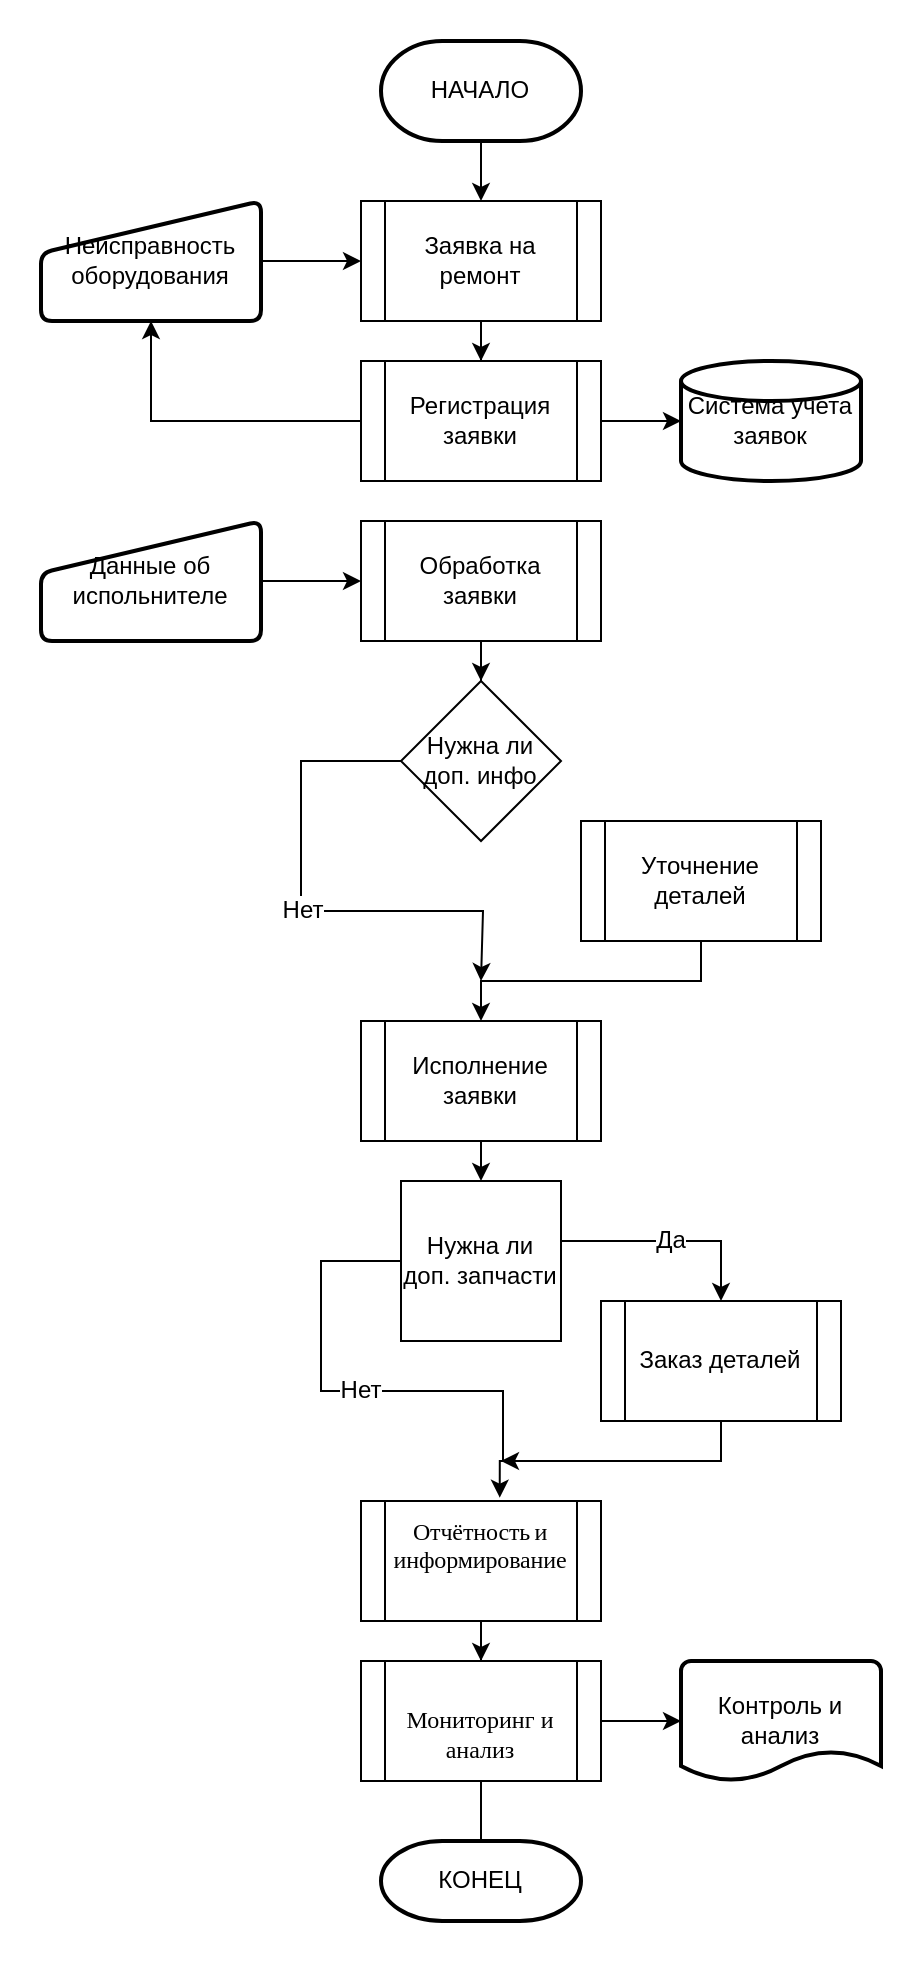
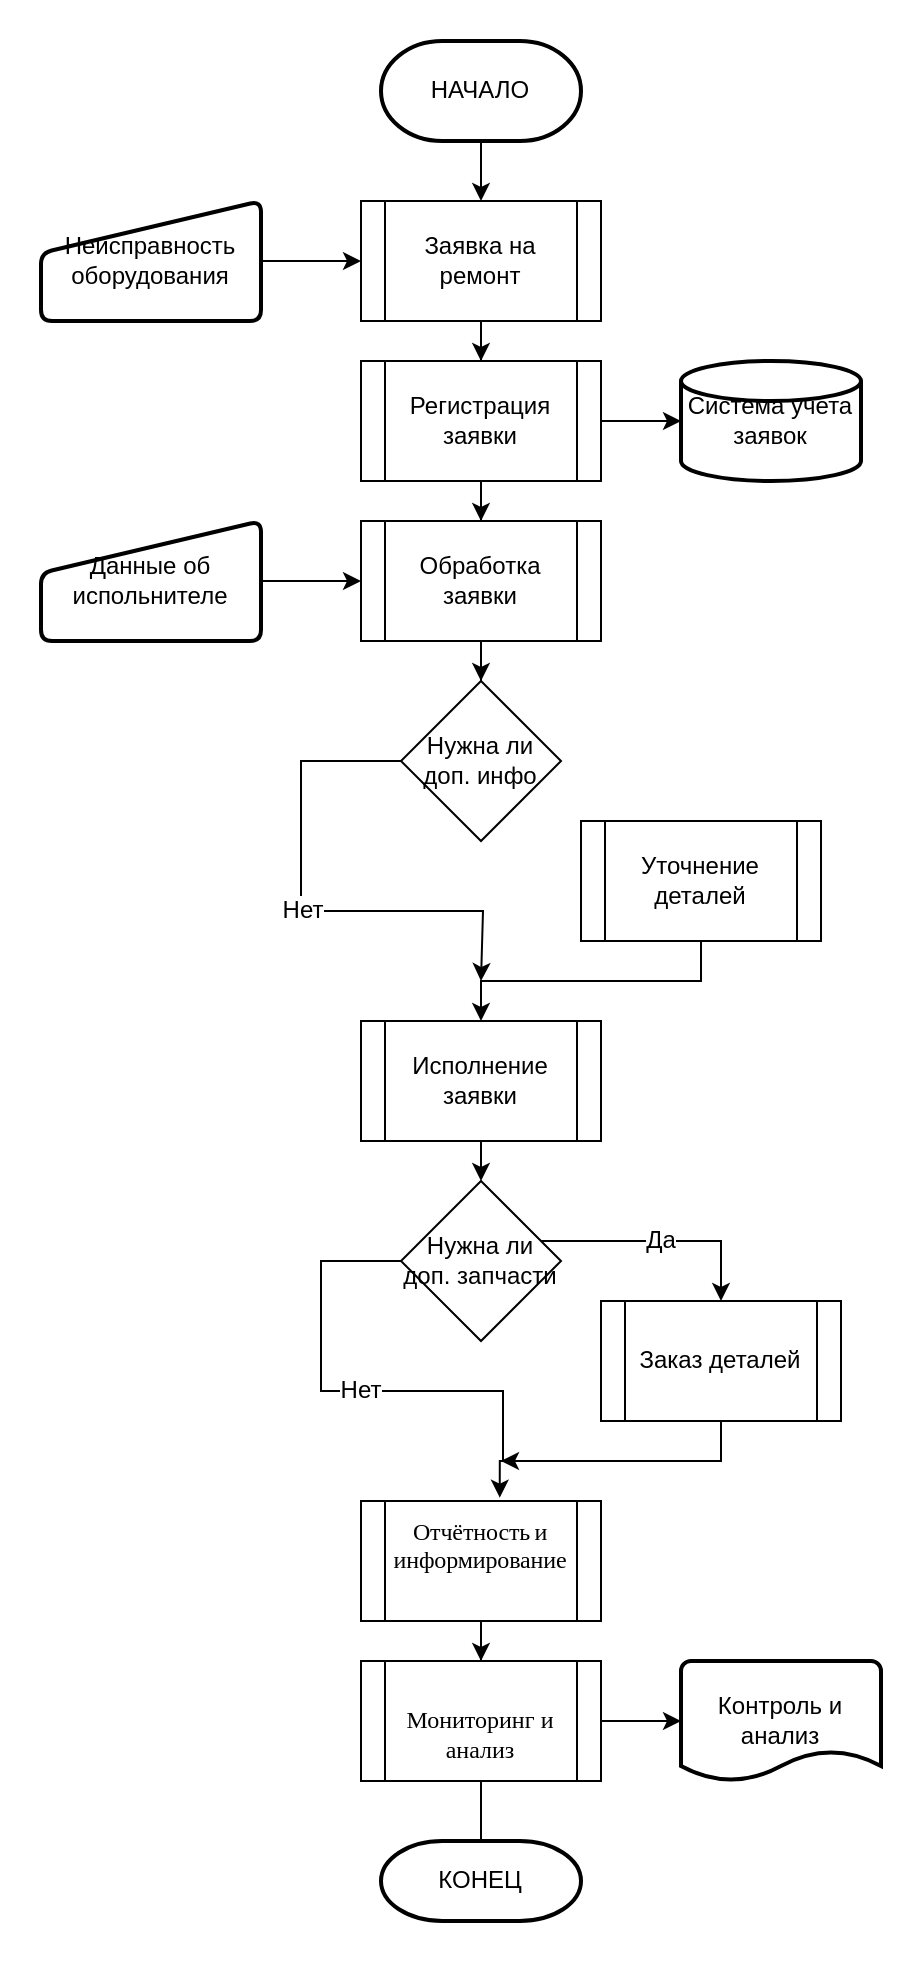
edge "Регистрациязаявки" -> "Неисправность оборудования": now "Регистрациязаявки" -> "Обработказаявки"
node "Нужна ли доп. запчасти": shape rectangle -> diamond
